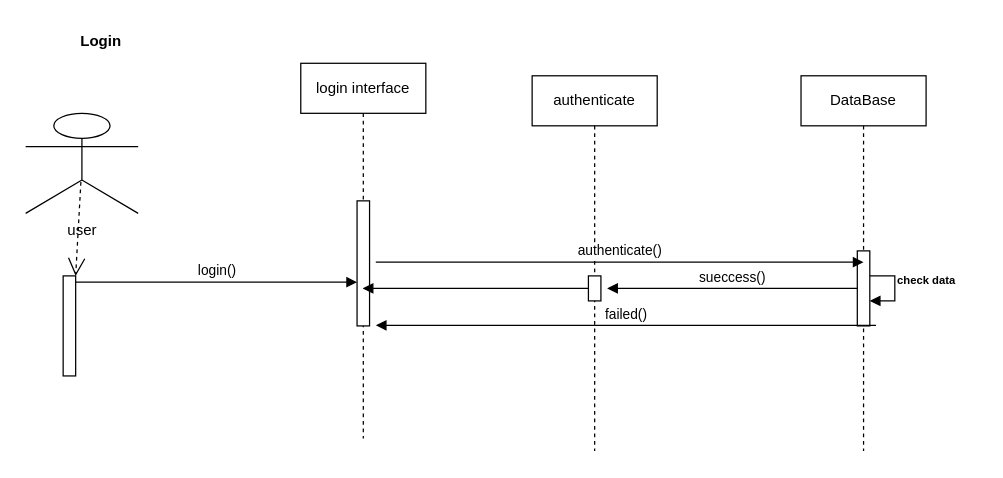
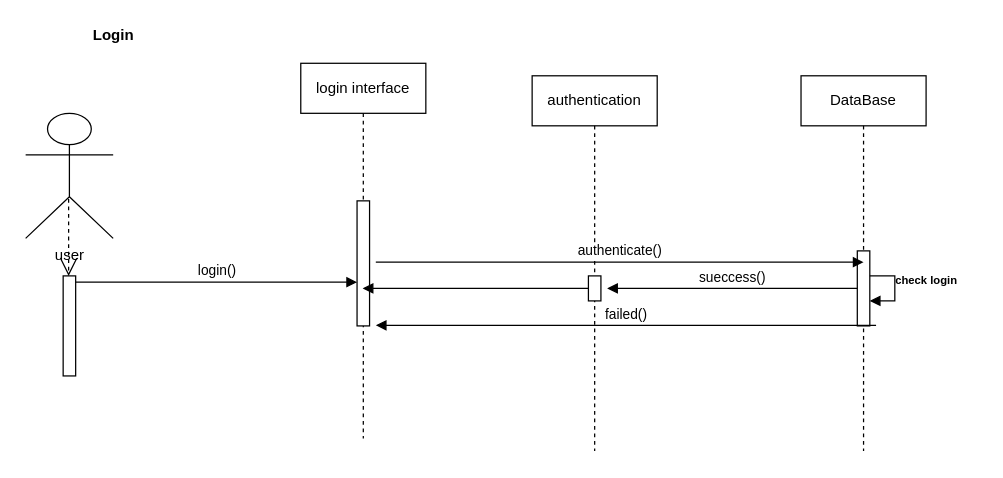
node "Login": moved (101, 42) -> (113, 36)
node "authenticate": label "authenticate" -> "authentication"
node "user": size 113x100 -> 88x125
node "check data": label "check data" -> "check login"
